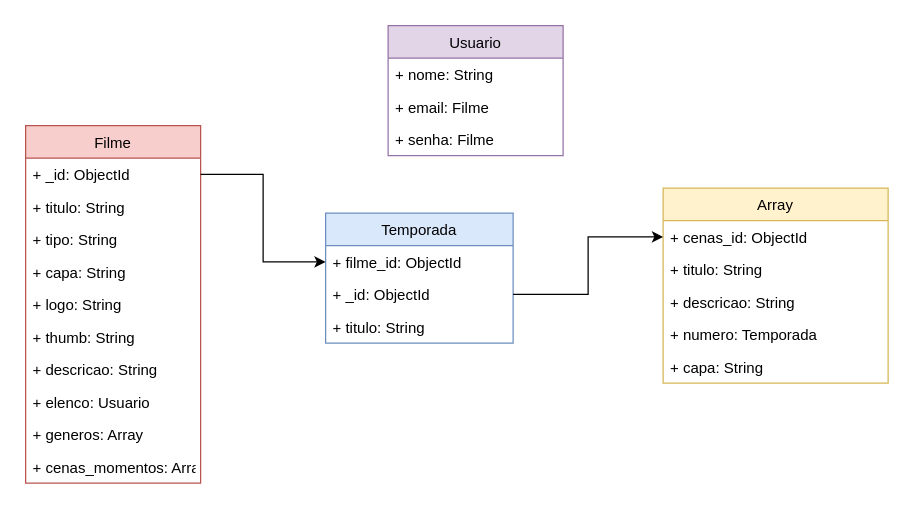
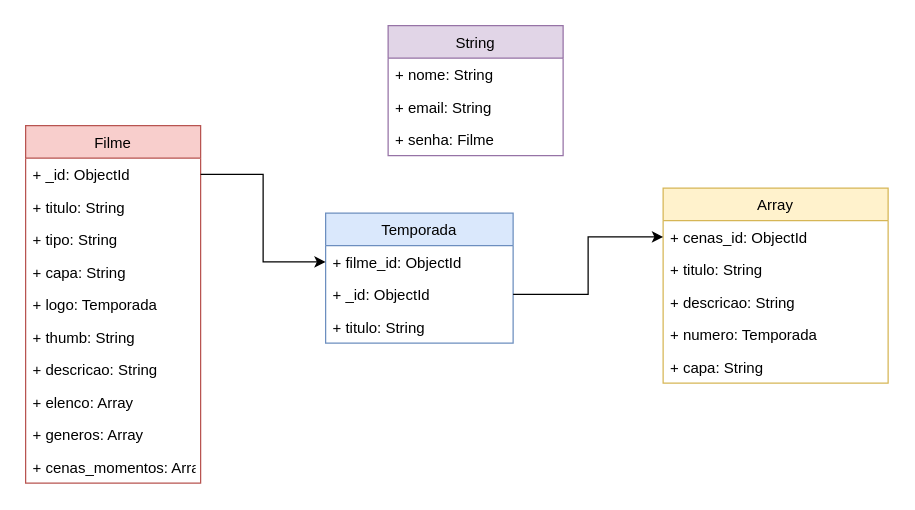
node "Usuario": label "Usuario" -> "String"
node "+ email: Filme": label "+ email: Filme" -> "+ email: String"
node "+ logo: String": label "+ logo: String" -> "+ logo: Temporada"
node "+ elenco: Usuario": label "+ elenco: Usuario" -> "+ elenco: Array"
